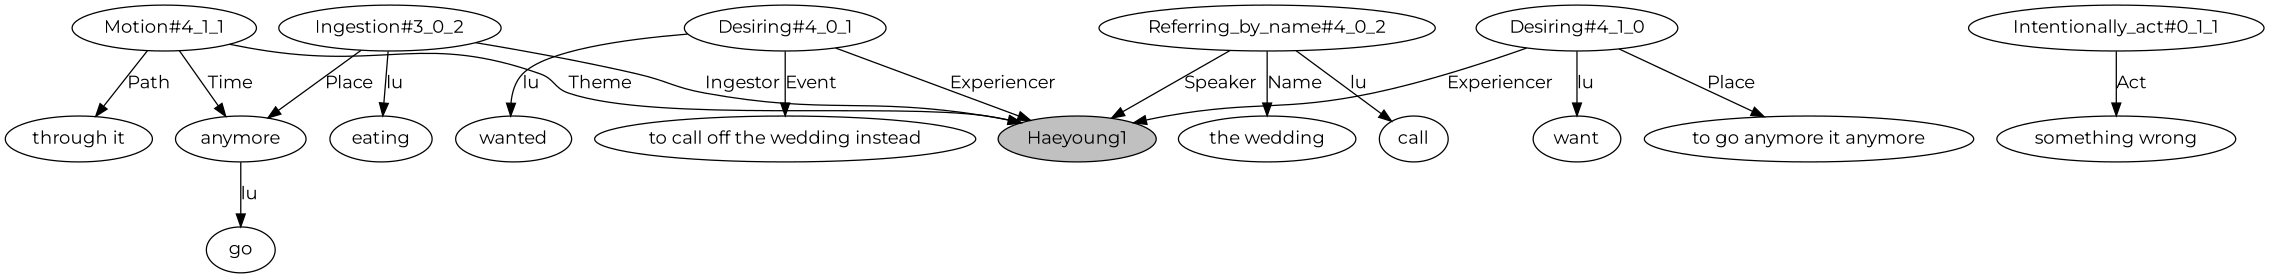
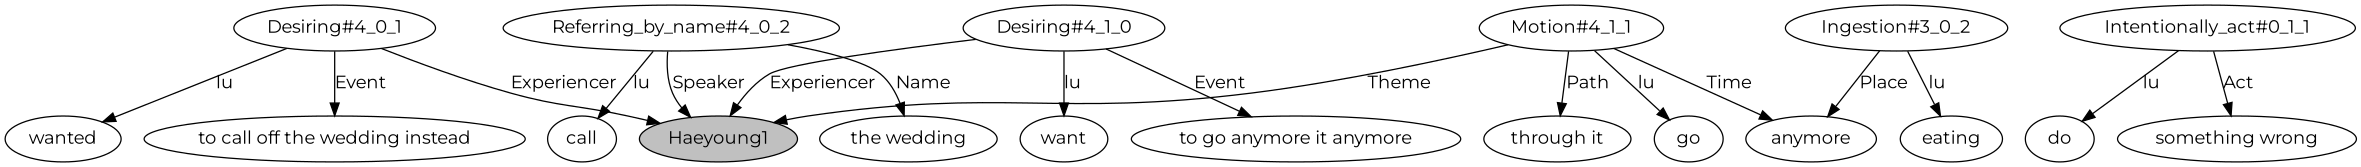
edge "Desiring#4_1_0" -> "to go anymore it anymore": label "Place" -> "Event"
edge "Ingestion#3_0_2" -> "Haeyoung1": removed, label "Ingestor"
node "do": added
edge "anymore" -> "go": now "Motion#4_1_1" -> "go"
